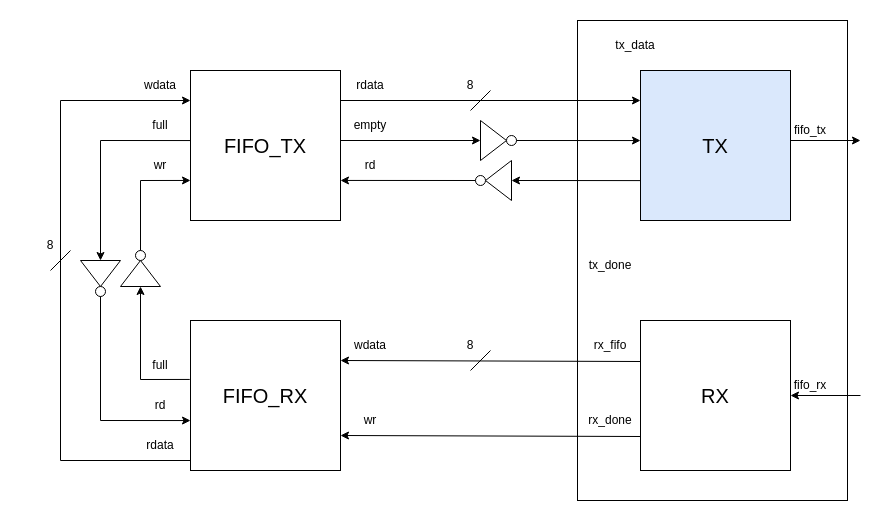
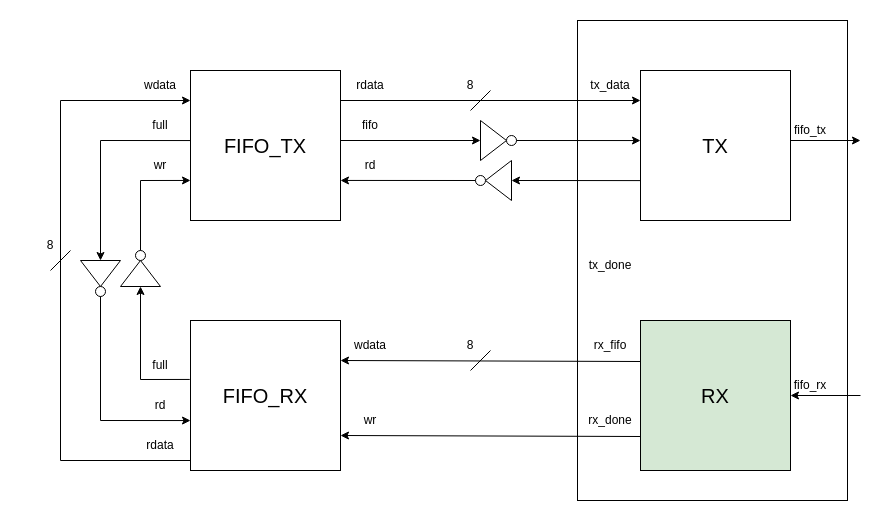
node "tx_data": moved (636, 46) -> (611, 86)
node "empty": label "empty" -> "fifo"
node "TX": fillcolor #dae8fc -> #ffffff
node "RX": fillcolor #ffffff -> #d5e8d4
